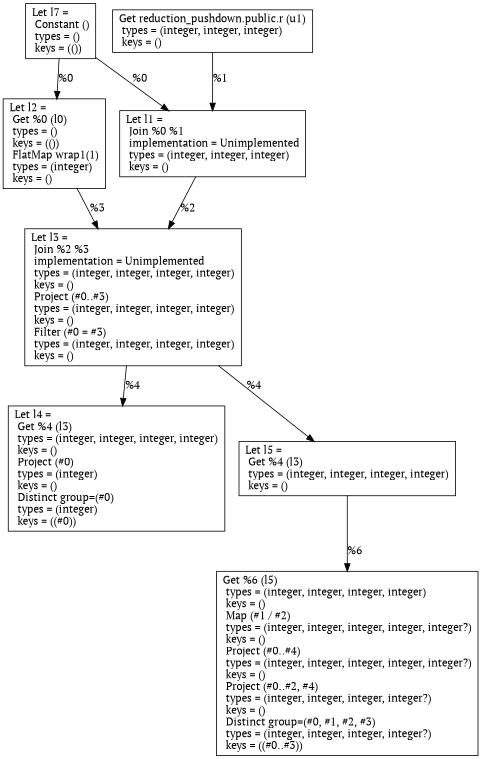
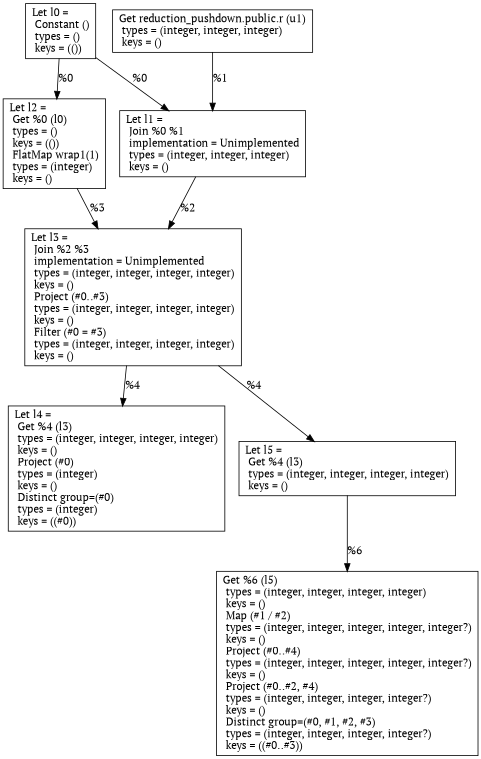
node "Let l7 = Constant () types = () keys = (())": label "Let l7 = Constant () types = () keys = (())" -> "Let l0 = Constant () types = () keys = (())"
